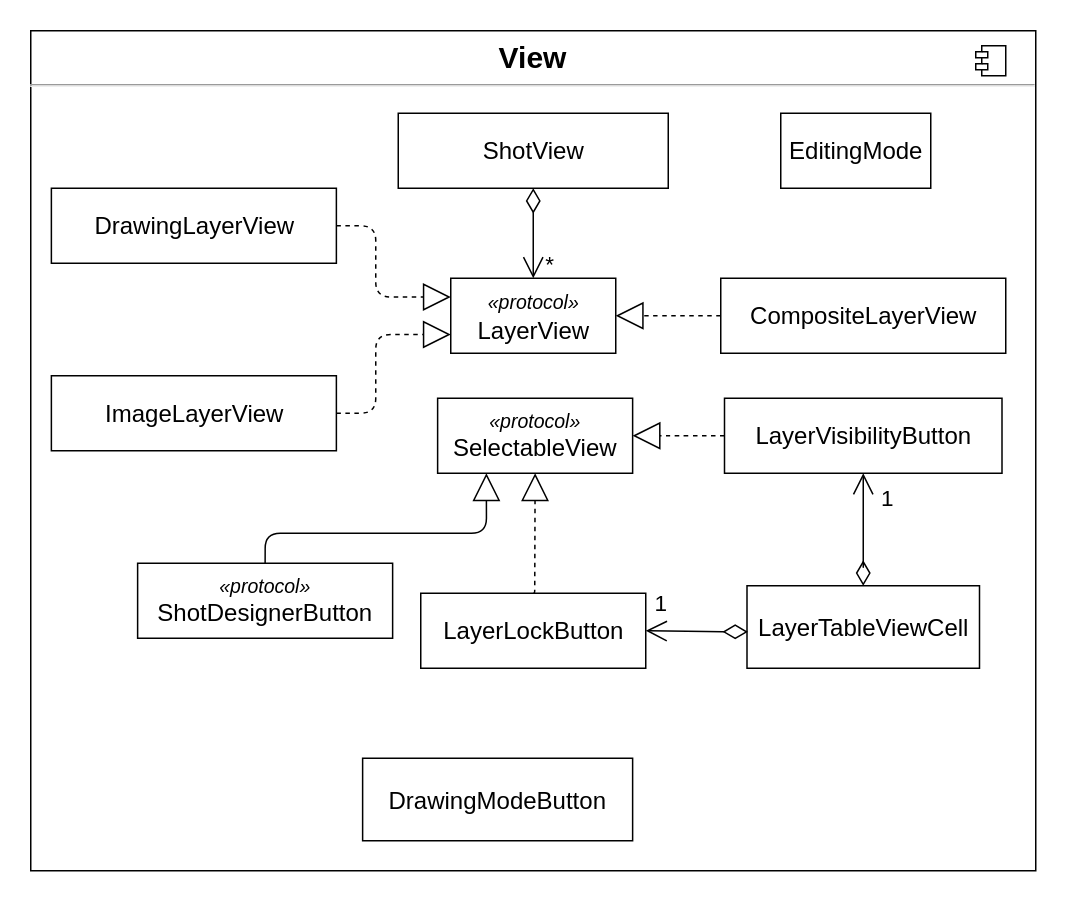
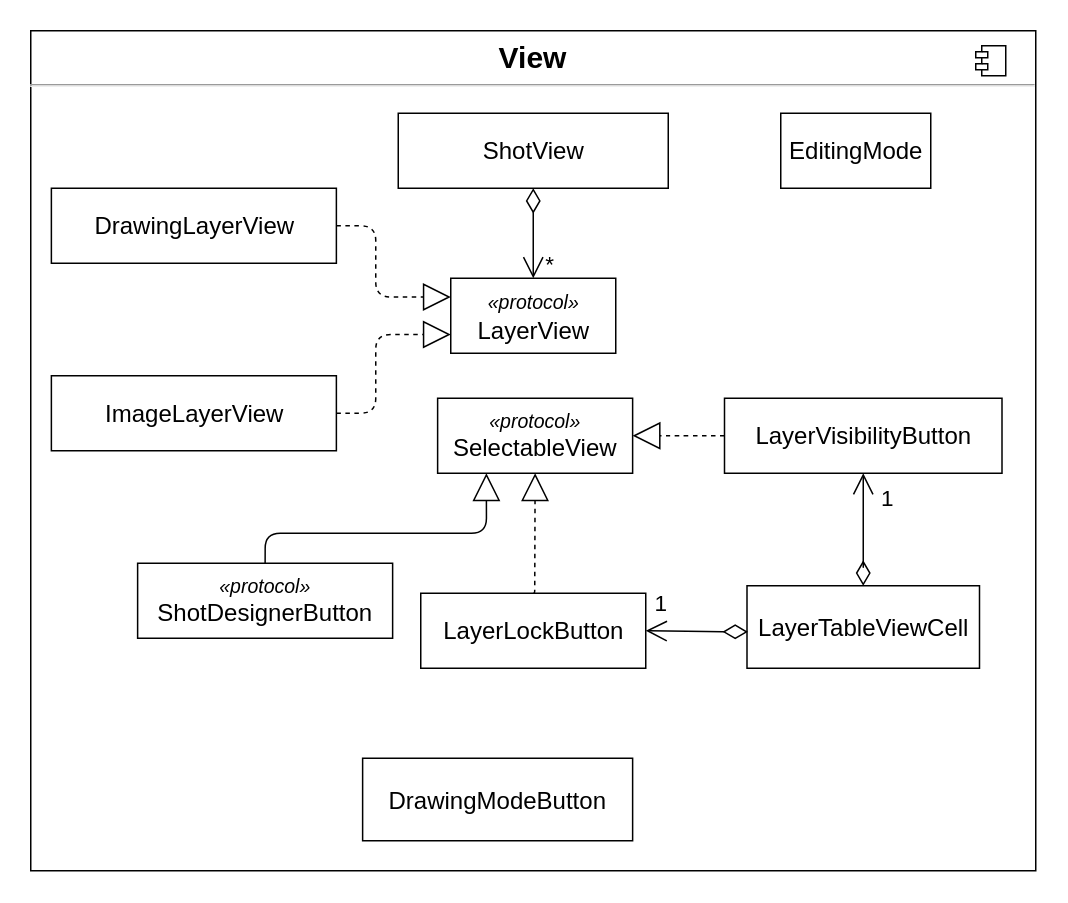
edge "CompositeLayerView" -> "«protocol» LayerView": removed
node "CompositeLayerView": removed
